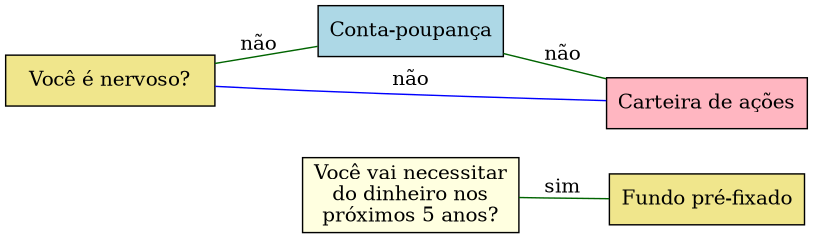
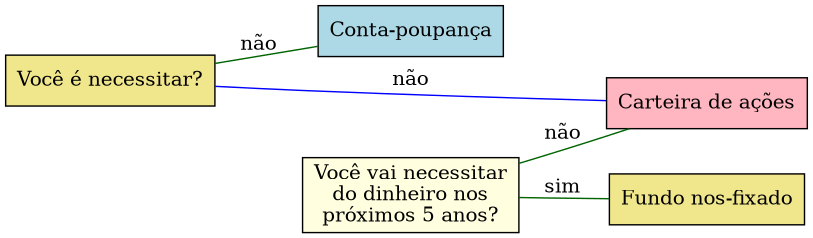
edge "Conta-poupança" -- "Carteira de ações": now "Você vai necessitar do dinheiro nos próximos 5 anos?" -- "Carteira de ações"
node "Você é nervoso?": label "Você é nervoso?" -> "Você é necessitar?"
node "Fundo pré-fixado": label "Fundo pré-fixado" -> "Fundo nos-fixado"
